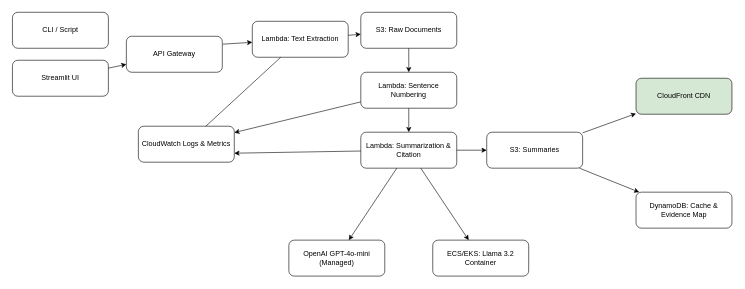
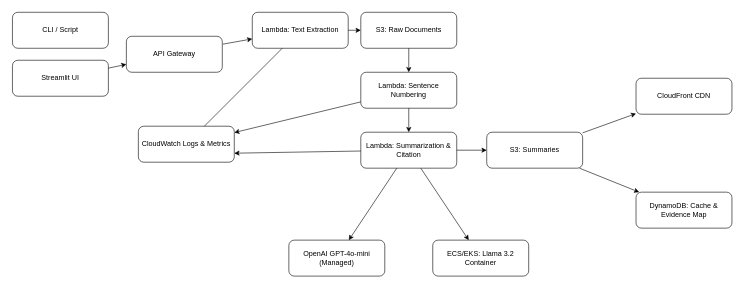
node "Lambda: Text Extraction": moved (300, 39) -> (300, 30)
node "CloudFront CDN": fillcolor #d5e8d4 -> #ffffff
